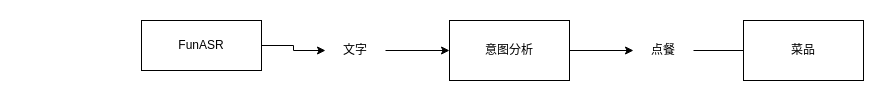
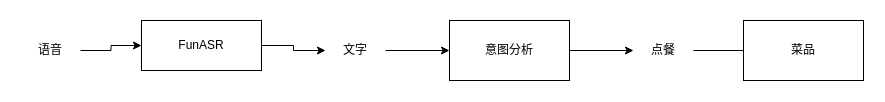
node "语音": added
edge "语音" -> "FunASR": added
